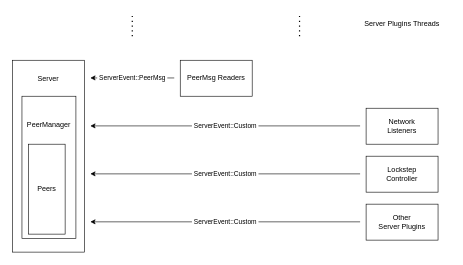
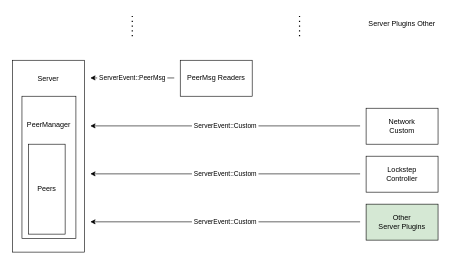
node "Server Plugins Threads": label "Server Plugins Threads" -> "Server Plugins Other"
node "Network Listeners": label "Network Listeners" -> "Network Custom"
node "Other Server Plugins": fillcolor #ffffff -> #d5e8d4
